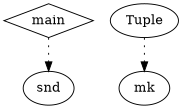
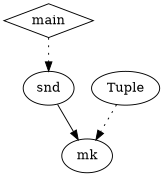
edge "snd" -> "mk": added
